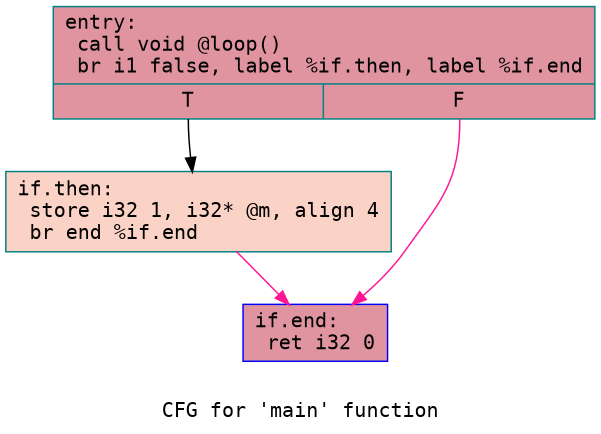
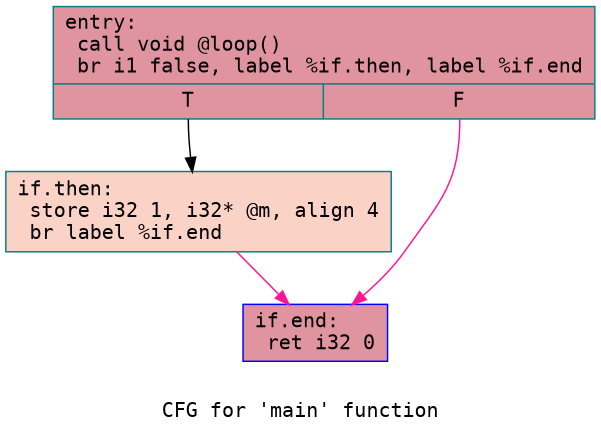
node "if.then:": text "br end %if.end" -> "br label %if.end"
